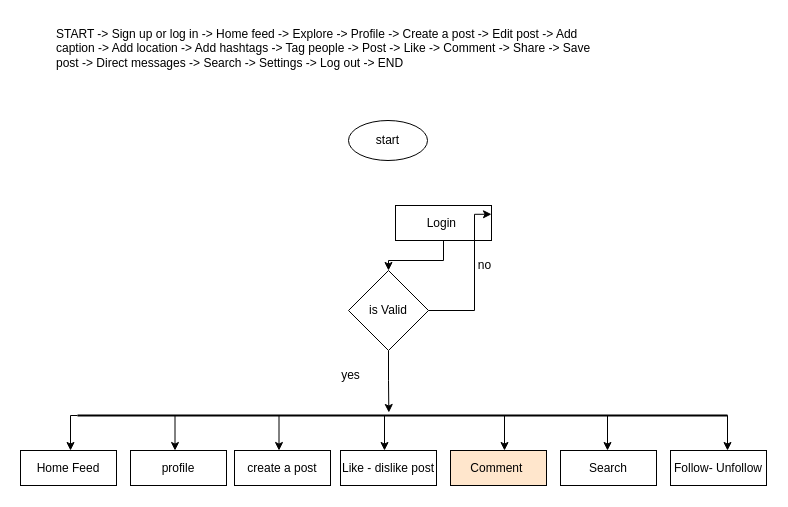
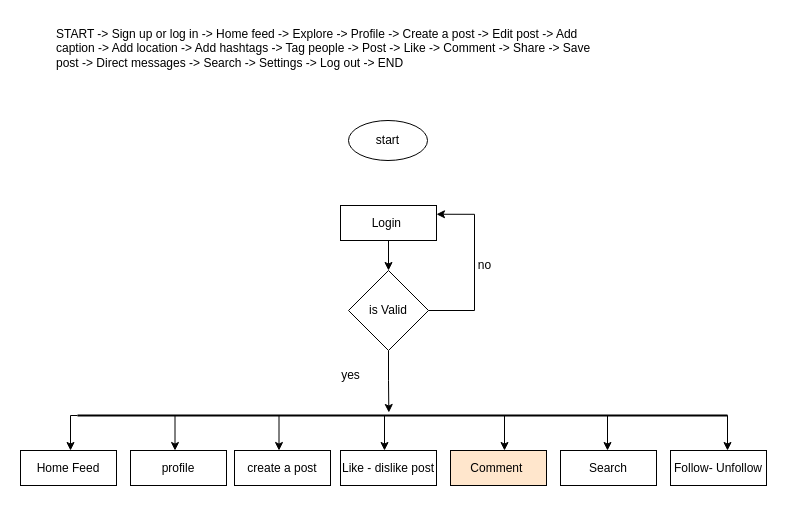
node "Login": moved (444, 223) -> (389, 223)
